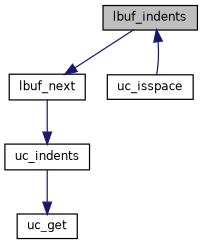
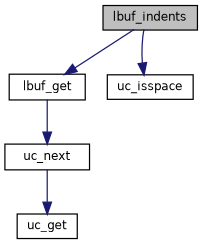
edge "uc_isspace" -> "lbuf_indents": reversed
node "lbuf_next": label "lbuf_next" -> "lbuf_get"
node "uc_indents": label "uc_indents" -> "uc_next"
